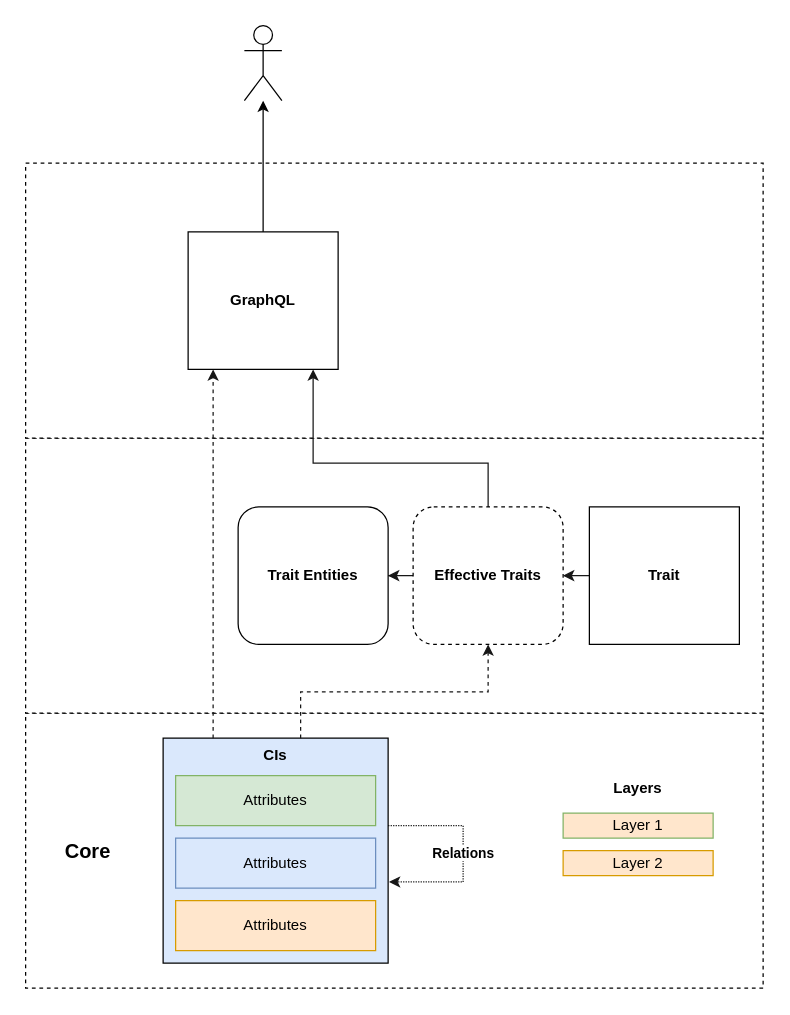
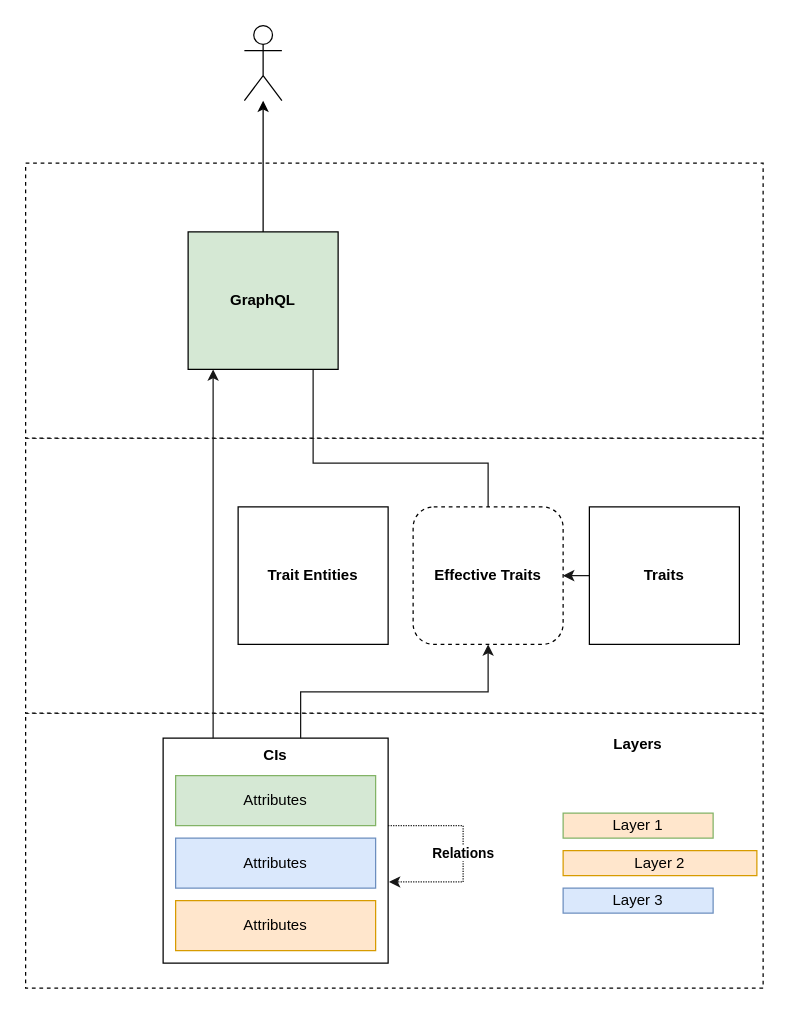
node "GraphQL": fillcolor #ffffff -> #d5e8d4
edge "Effective Traits" -> "GraphQL": arrowhead classic -> none
edge "CIs" -> "GraphQL": style dashed -> solid
node "Trait Entities": shape rounded rectangle -> rectangle
edge "Effective Traits" -> "Trait Entities": removed
node "Trait": label "Trait" -> "Traits"
edge "CIs" -> "Effective Traits": style dashed -> solid
node "CIs": fillcolor #dae8fc -> #ffffff
node "Layers": moved (638, 788) -> (638, 744)
node "Core": removed
node "Layer 2": size 150x25 -> 194x25
node "Layer 3": added
